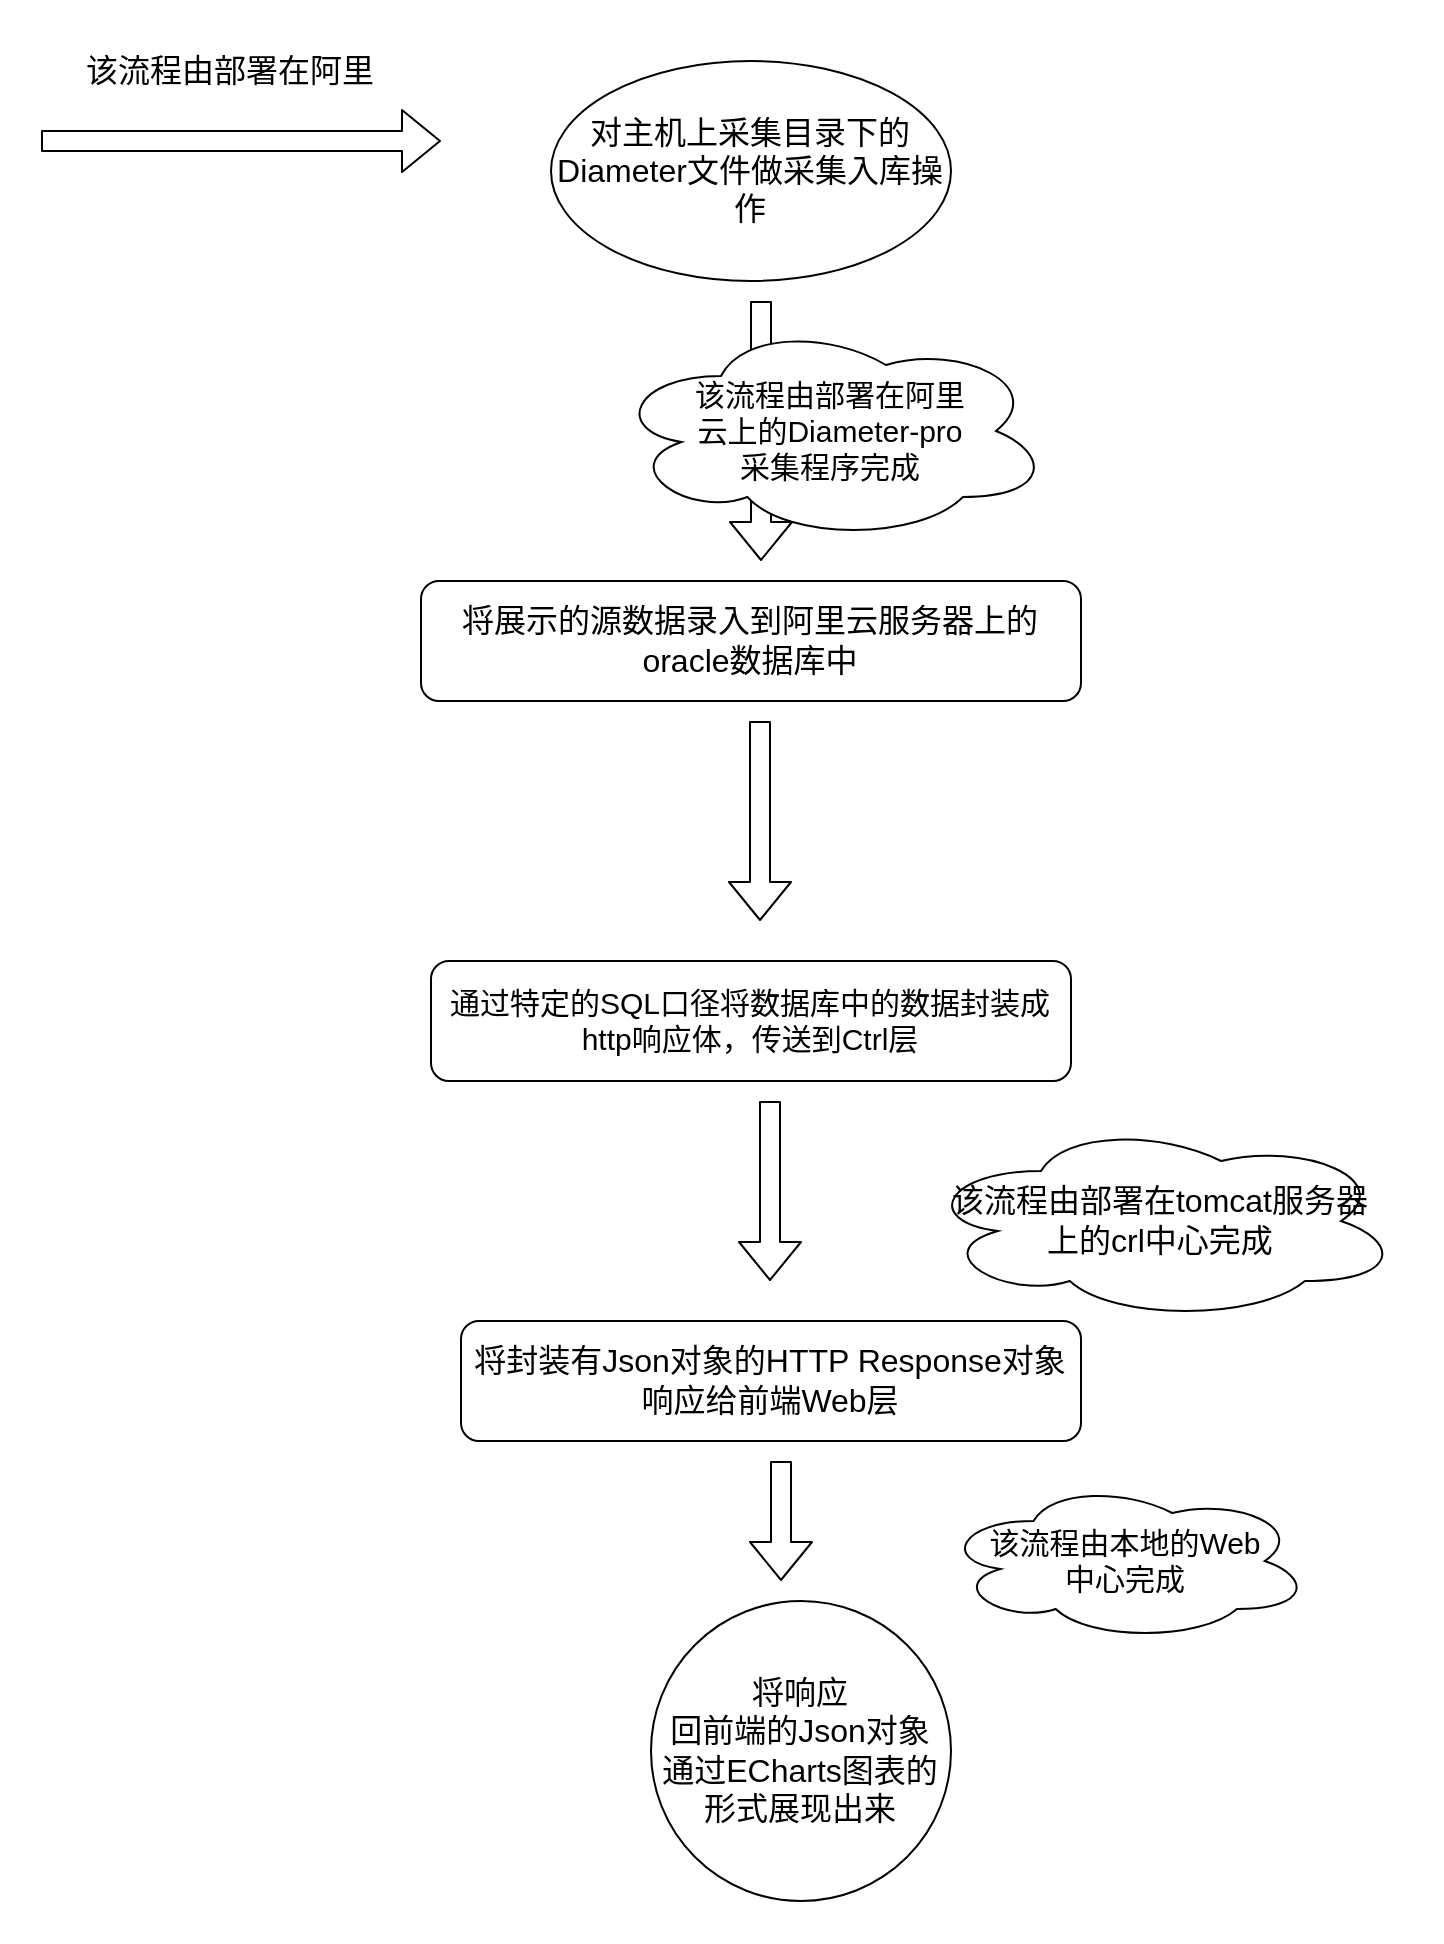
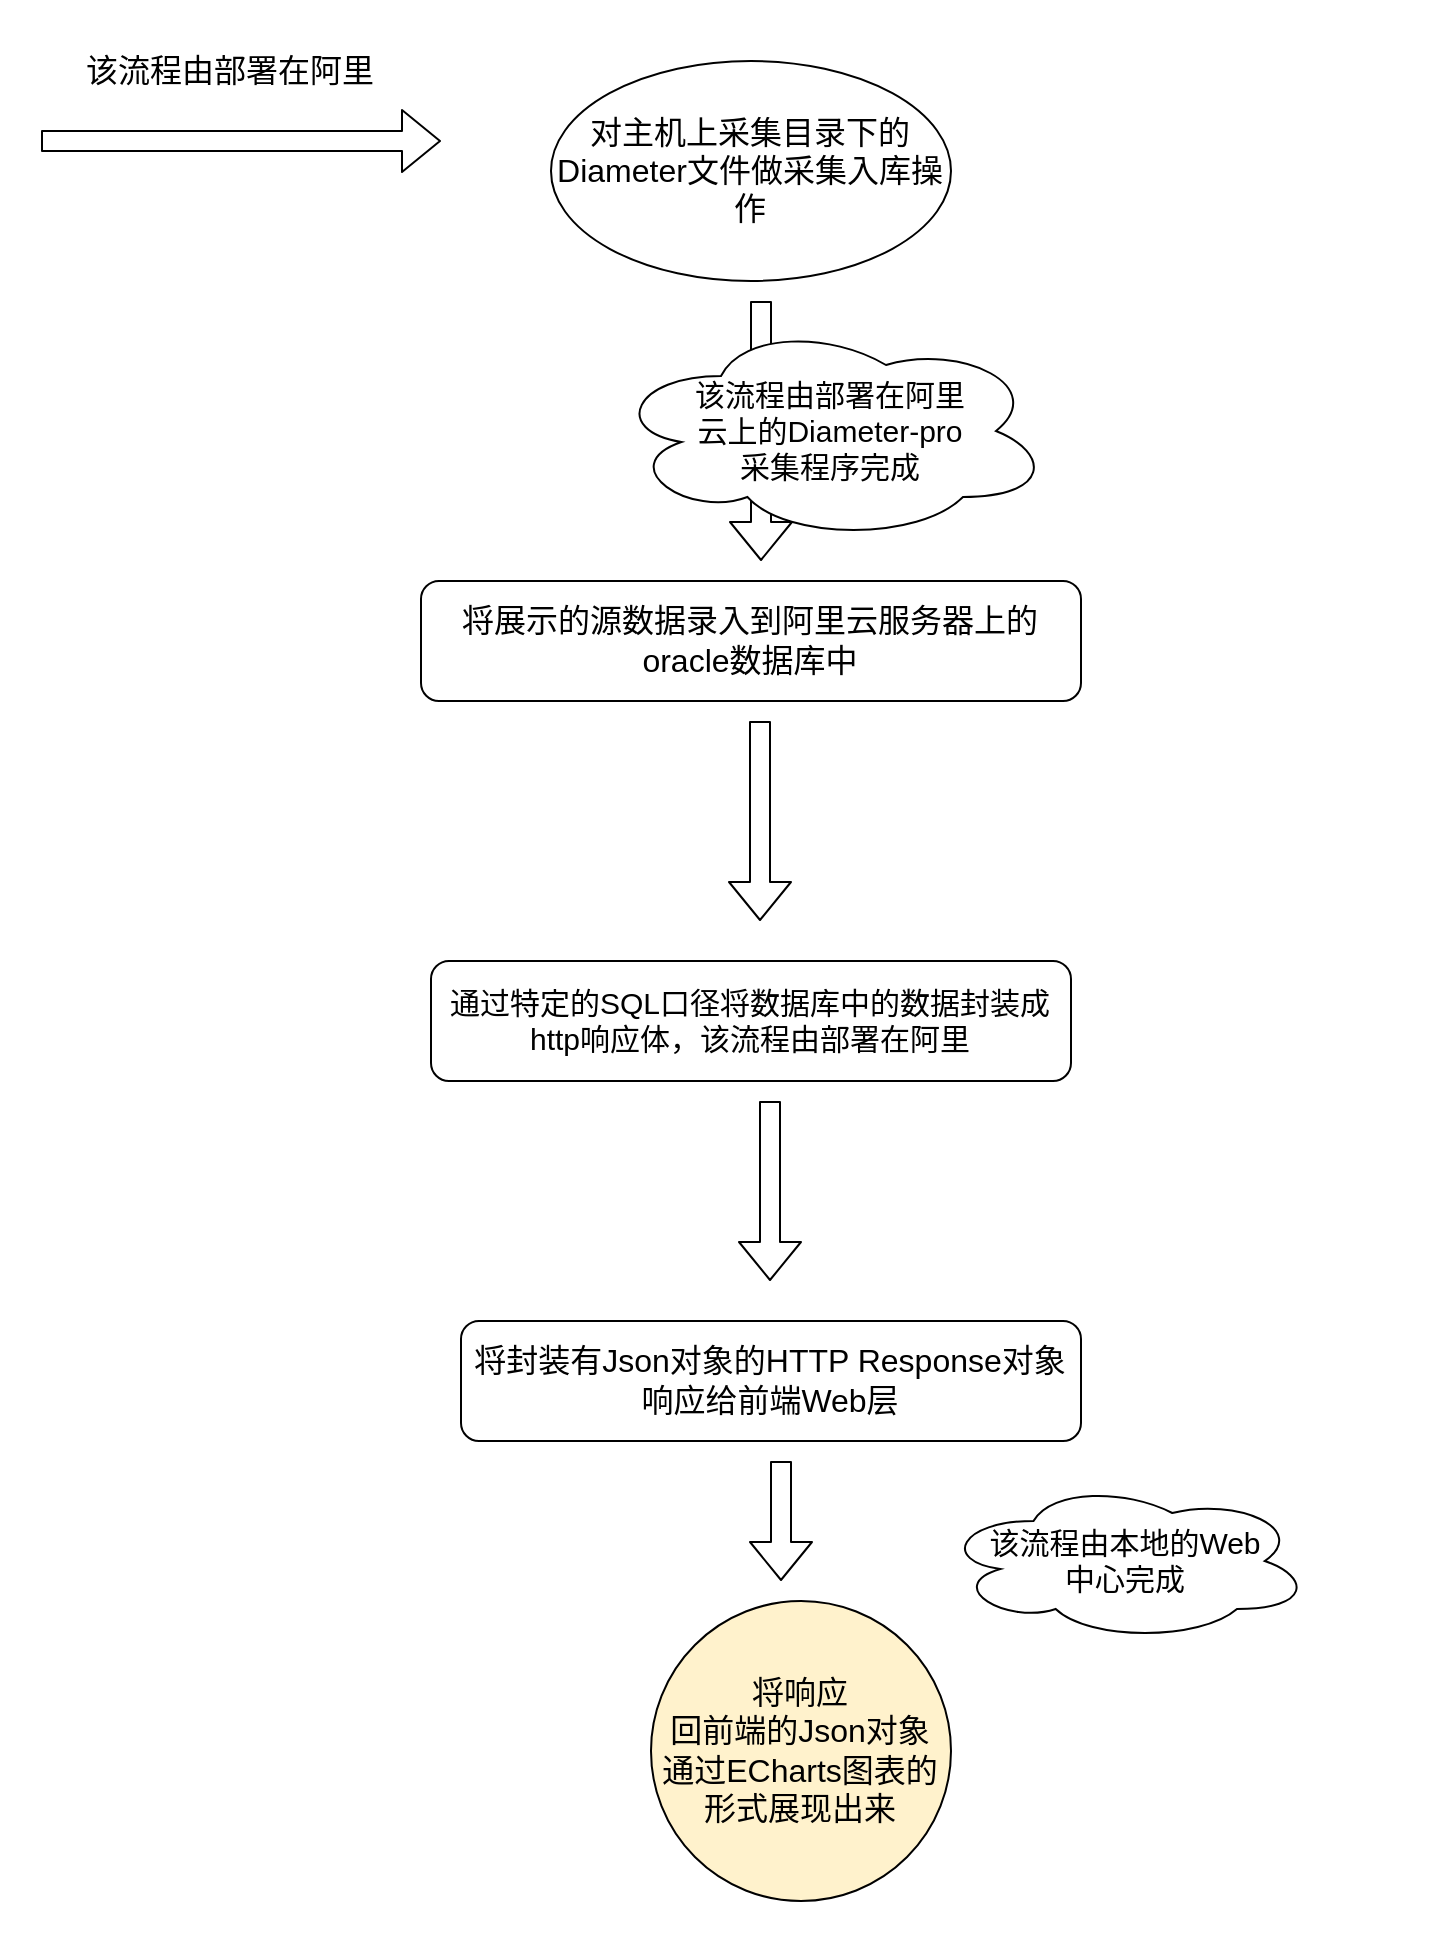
node "通过特定的SQL口径将数据库中的数据封装成http响应体，传送到Ctrl层": label "通过特定的SQL口径将数据库中的数据封装成http响应体，传送到Ctrl层" -> "通过特定的SQL口径将数据库中的数据封装成http响应体，该流程由部署在阿里"
node "该流程由部署在tomcat服务器 上的crl中心完成": removed
node "将响应 回前端的Json对象 通过ECharts图表的形式展现出来": fillcolor #ffffff -> #fff2cc
